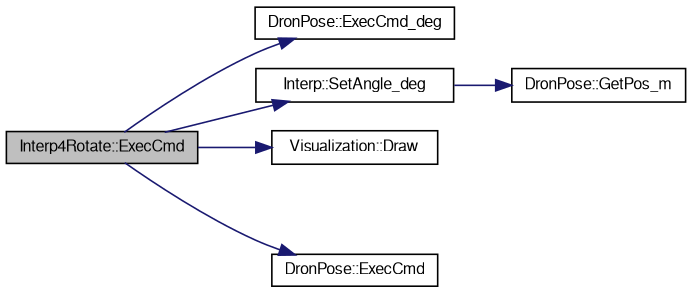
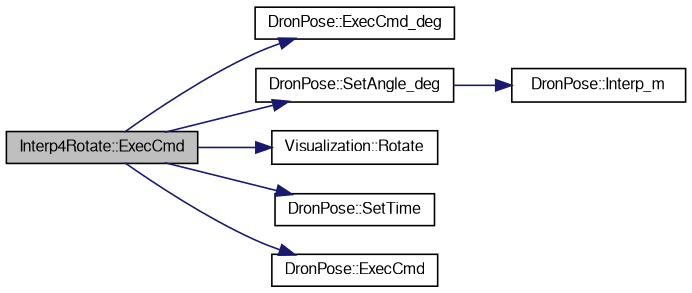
node "Interp::SetAngle_deg": label "Interp::SetAngle_deg" -> "DronPose::SetAngle_deg"
node "DronPose::GetPos_m": label "DronPose::GetPos_m" -> "DronPose::Interp_m"
node "Visualization::Draw": label "Visualization::Draw" -> "Visualization::Rotate"
node "DronPose::SetTime": added
